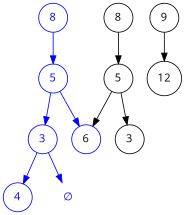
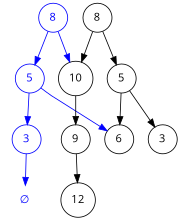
node "10": added
node "6": color blue -> black
node "4": removed
